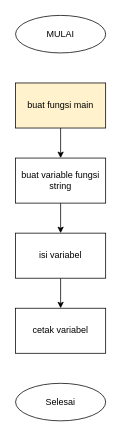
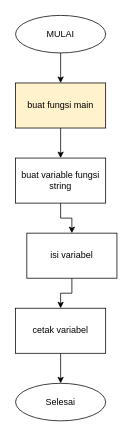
edge "MULAI" -> "buat fungsi main": added
node "isi variabel": moved (60, 255) -> (72, 255)
edge "cetak variabel" -> "Selesai": added
